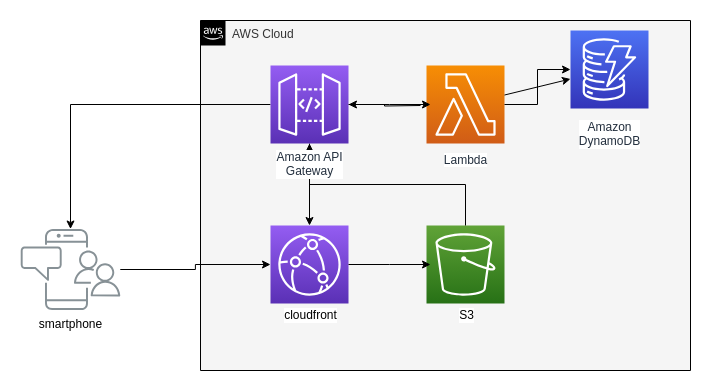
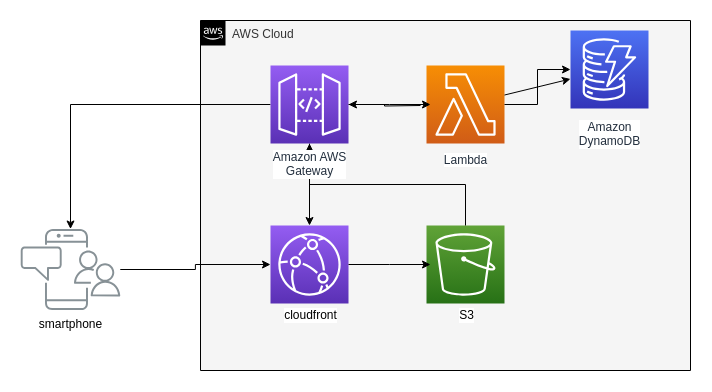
node "Amazon API Gateway": label "Amazon API Gateway" -> "Amazon AWS Gateway"
